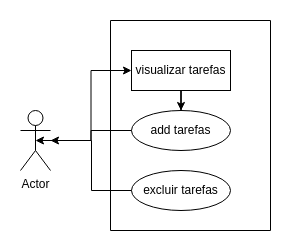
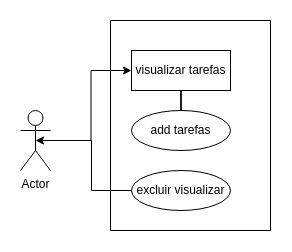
edge "visualizar tarefas" -> "add tarefas": arrowhead classic -> none
edge "add tarefas" -> "Actor": removed
node "excluir tarefas": label "excluir tarefas" -> "excluir visualizar"
